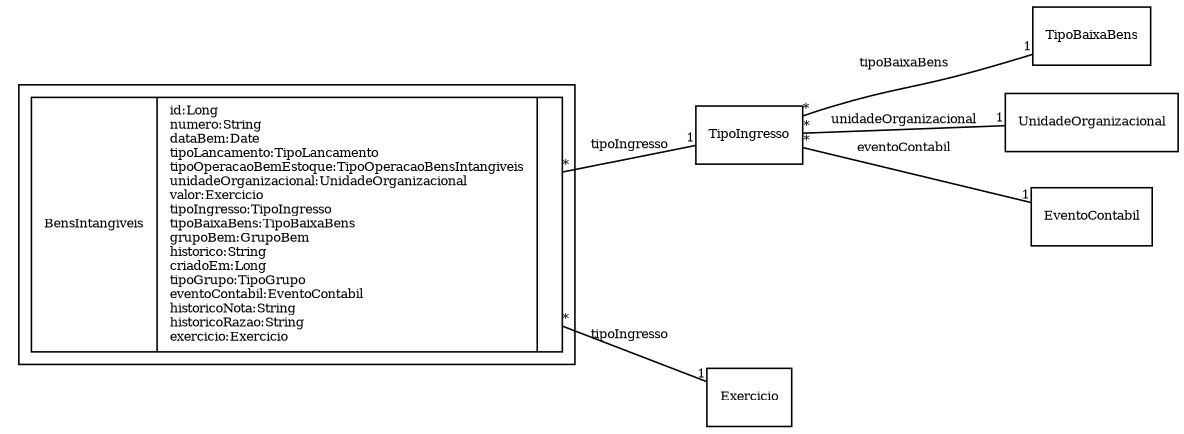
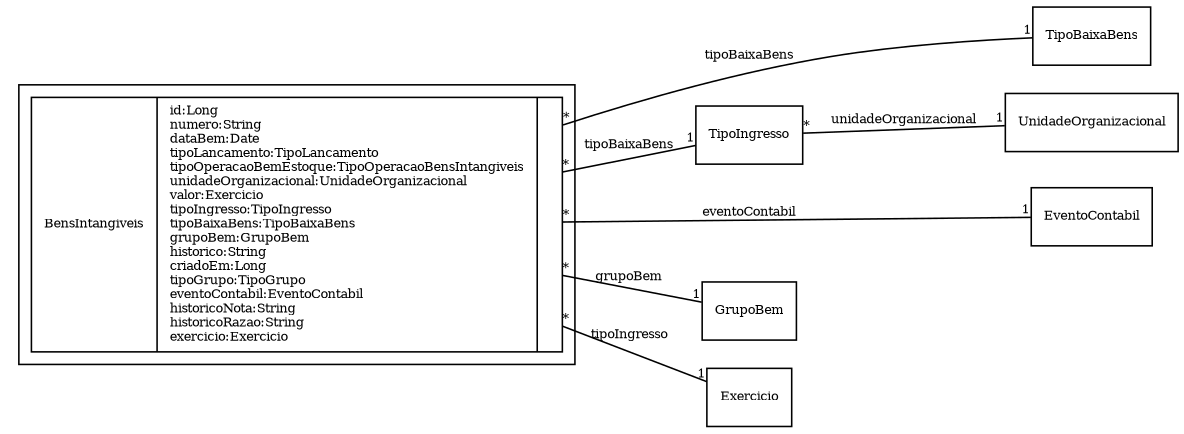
edge "TipoBaixaBens" -- "TipoIngresso": now "TipoBaixaBens" -- "BensIntangiveis"
edge "TipoIngresso" -- "BensIntangiveis": label "tipoIngresso" -> "tipoBaixaBens"
edge "TipoIngresso" -- "EventoContabil": now "BensIntangiveis" -- "EventoContabil"
node "GrupoBem": added
